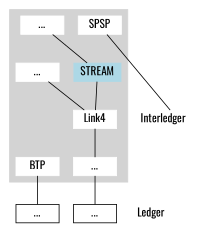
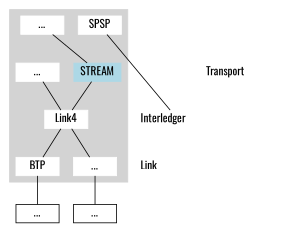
node "Transport": added
edge "Link4" -- "BTP": added
node "Link": added
node "Ledger": removed
